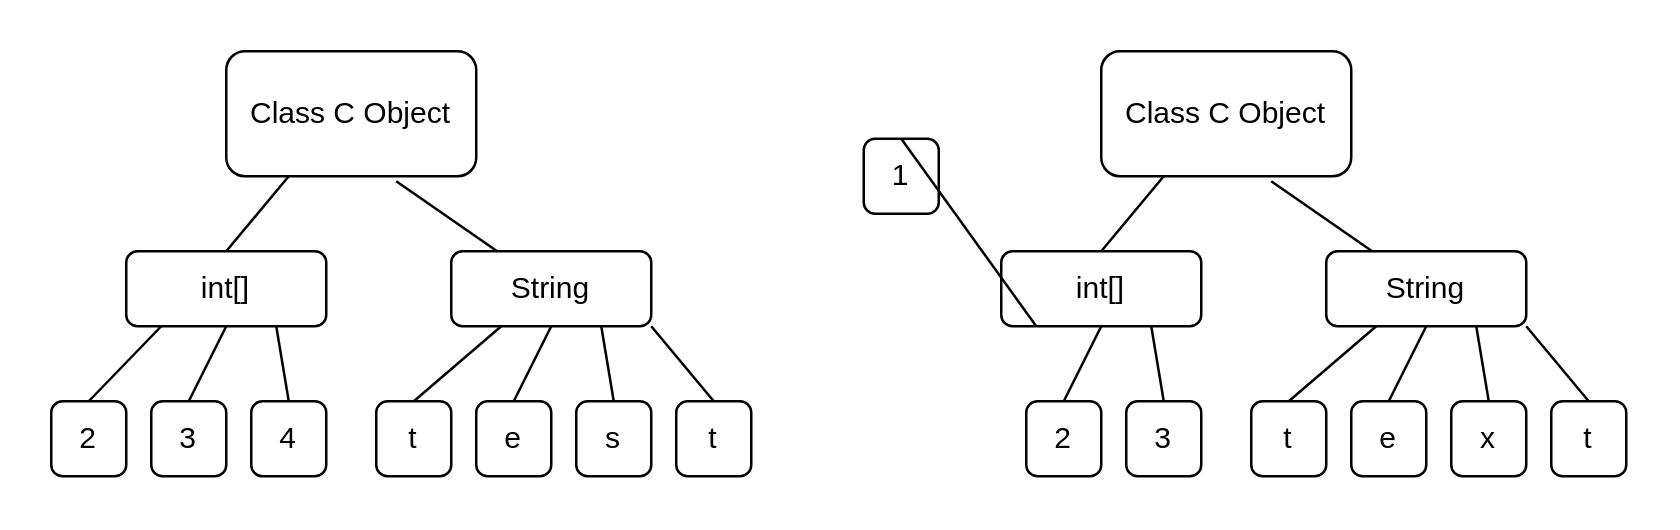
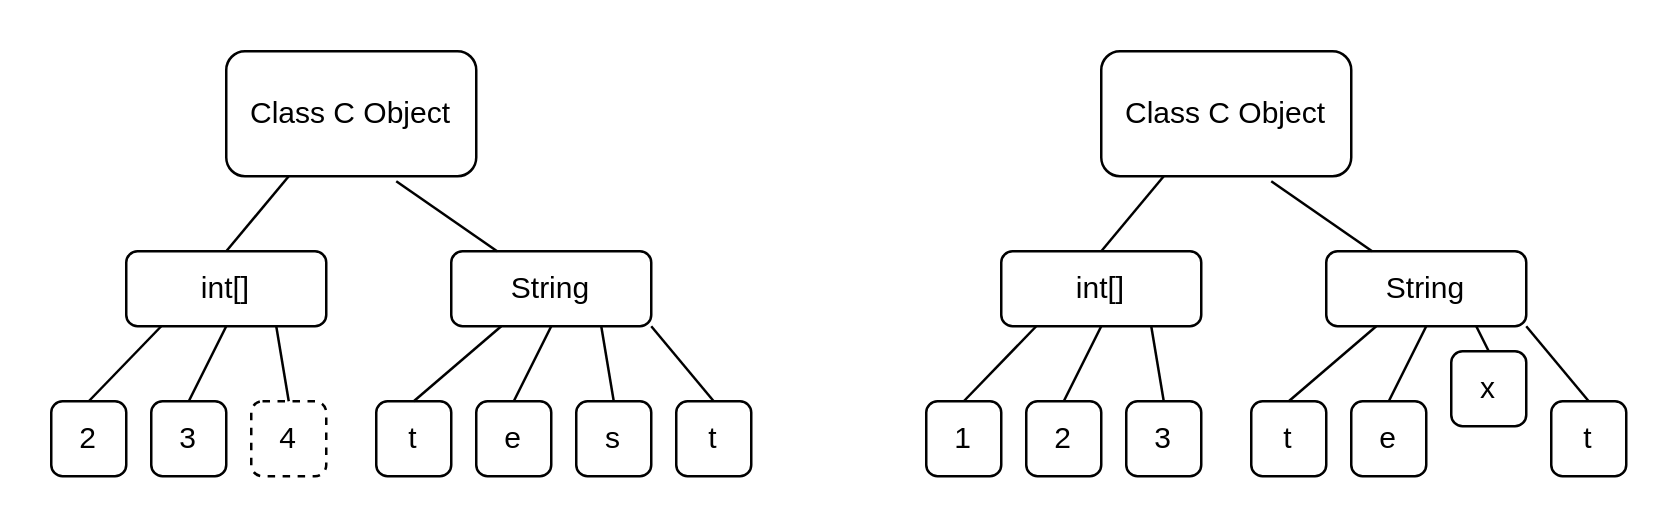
node "1": moved (901, 176) -> (964, 439)
node "4": style solid -> dashed
node "x": moved (1489, 439) -> (1489, 389)
